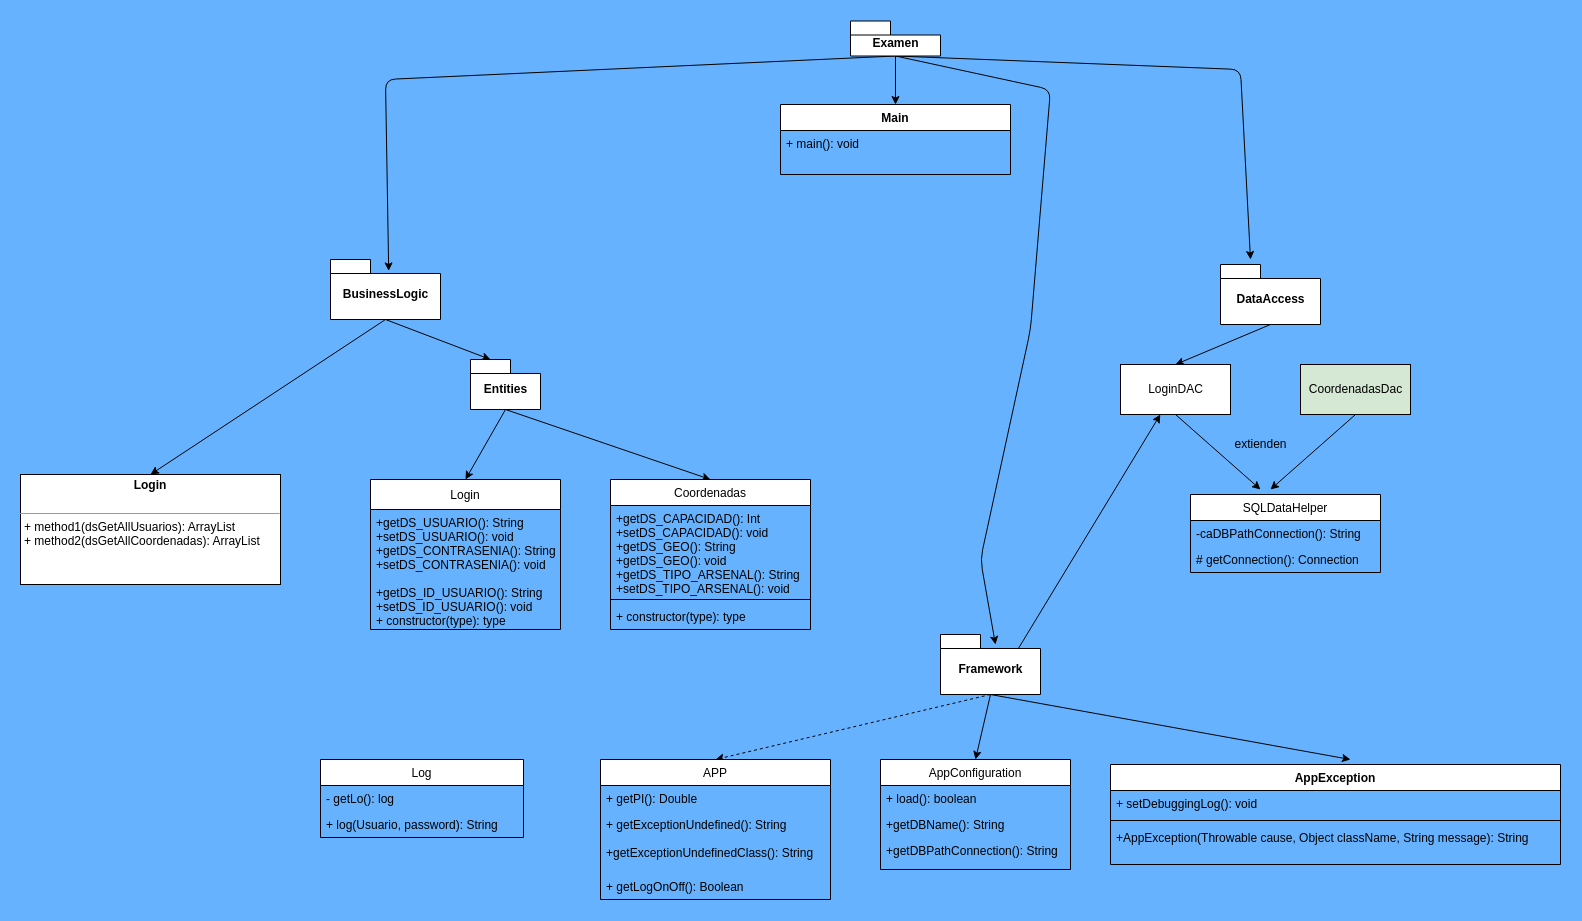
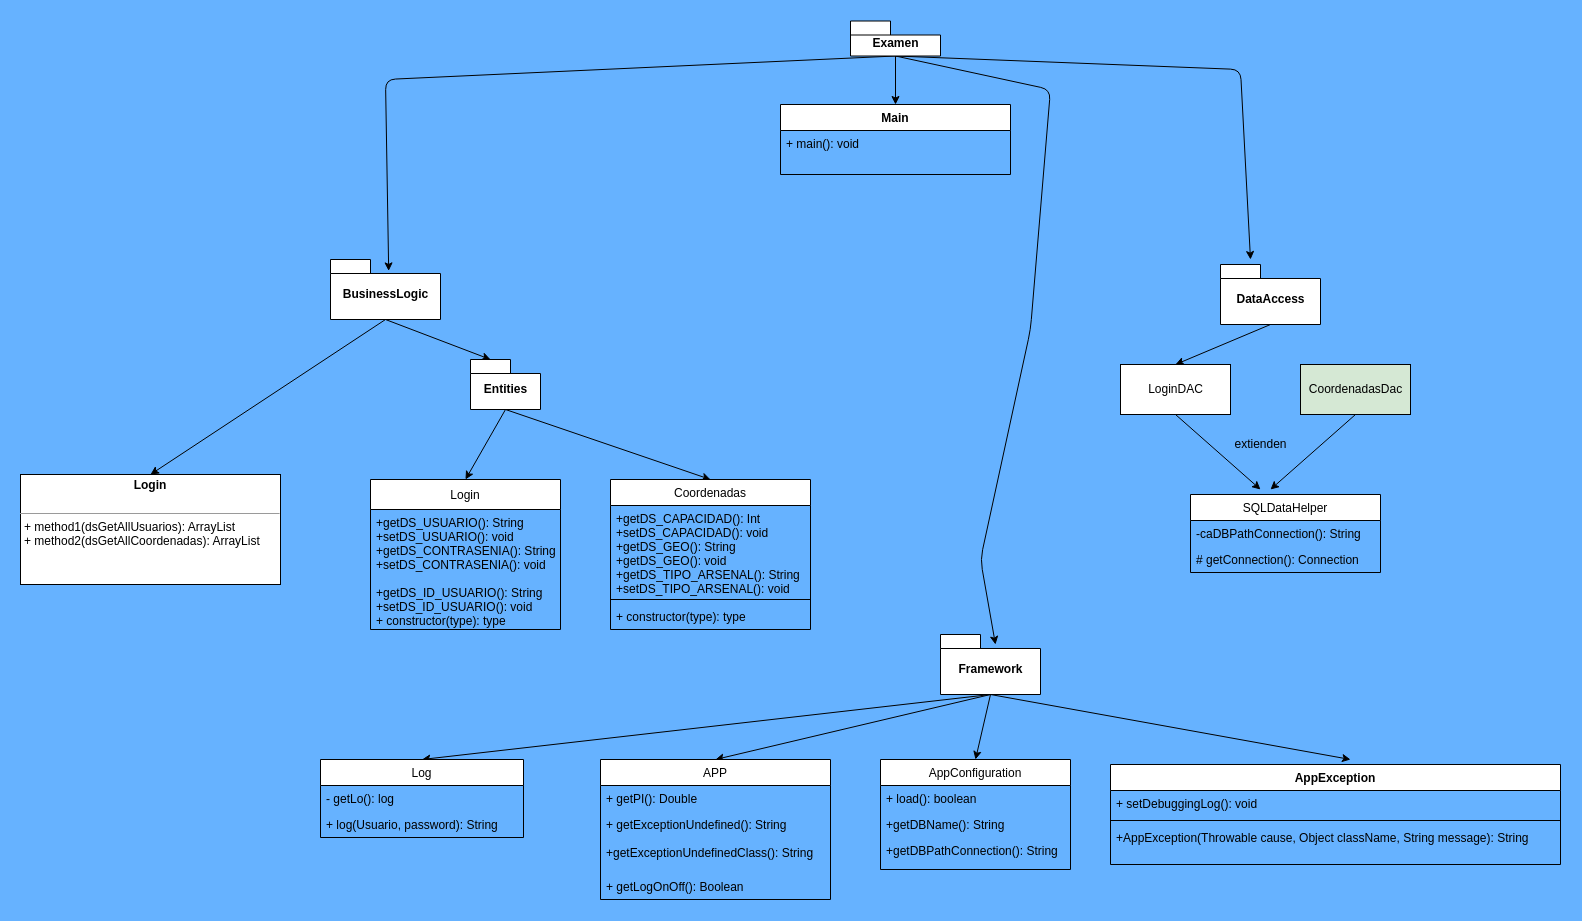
edge "Framework" -> "LoginDAC": now "Framework" -> "Log"
edge "Framework" -> "APP": style dashed -> solid
